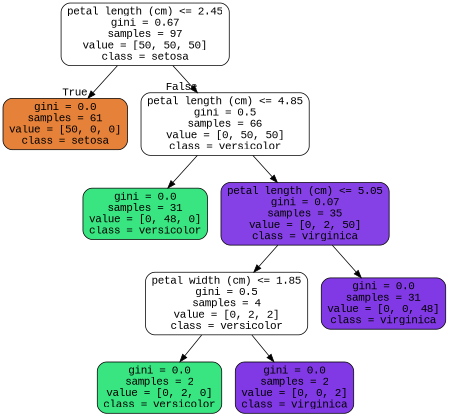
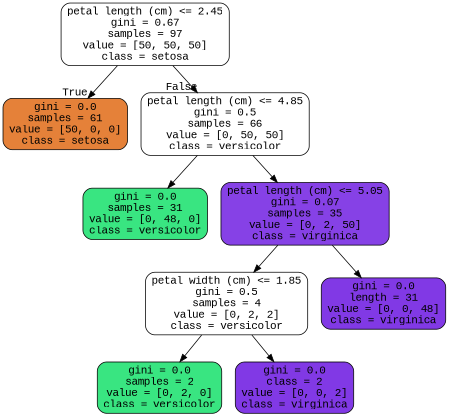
node "gini = 0.0 samples = 31 value = [0, 0, 48] class = virginica": label "gini = 0.0 samples = 31 value = [0, 0, 48] class = virginica" -> "gini = 0.0 length = 31 value = [0, 0, 48] class = virginica"
node "gini = 0.0 samples = 2 value = [0, 0, 2] class = virginica": label "gini = 0.0 samples = 2 value = [0, 0, 2] class = virginica" -> "gini = 0.0 class = 2 value = [0, 0, 2] class = virginica"
